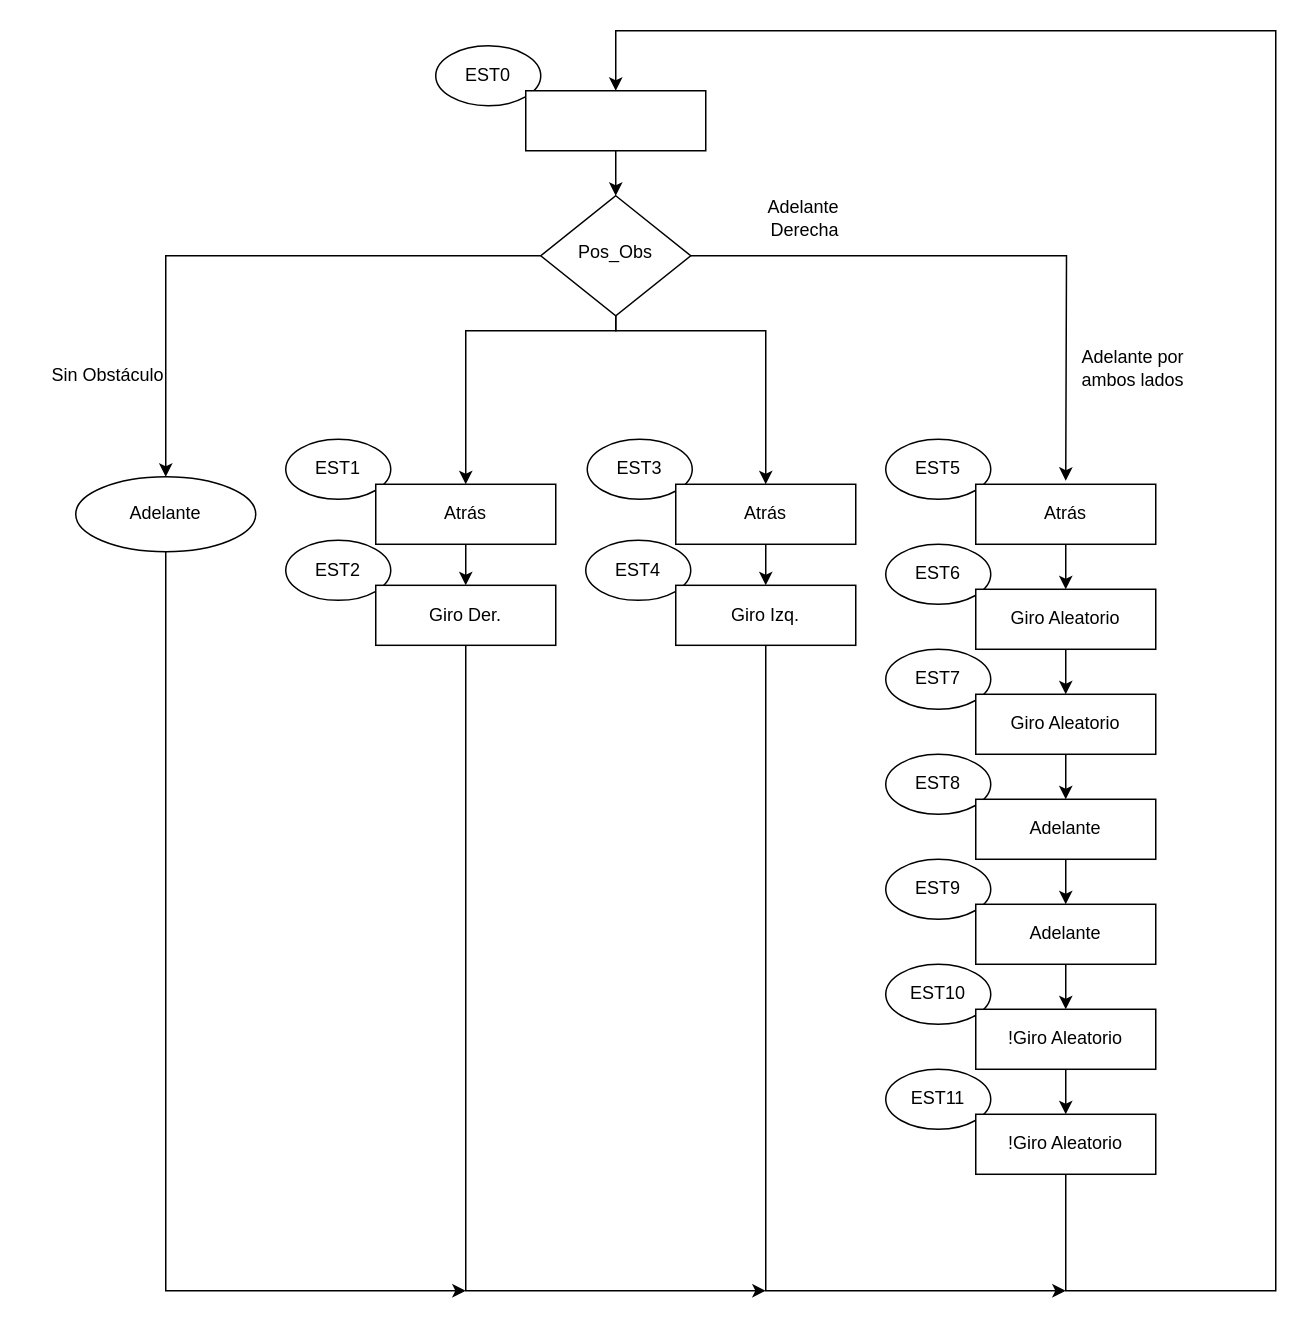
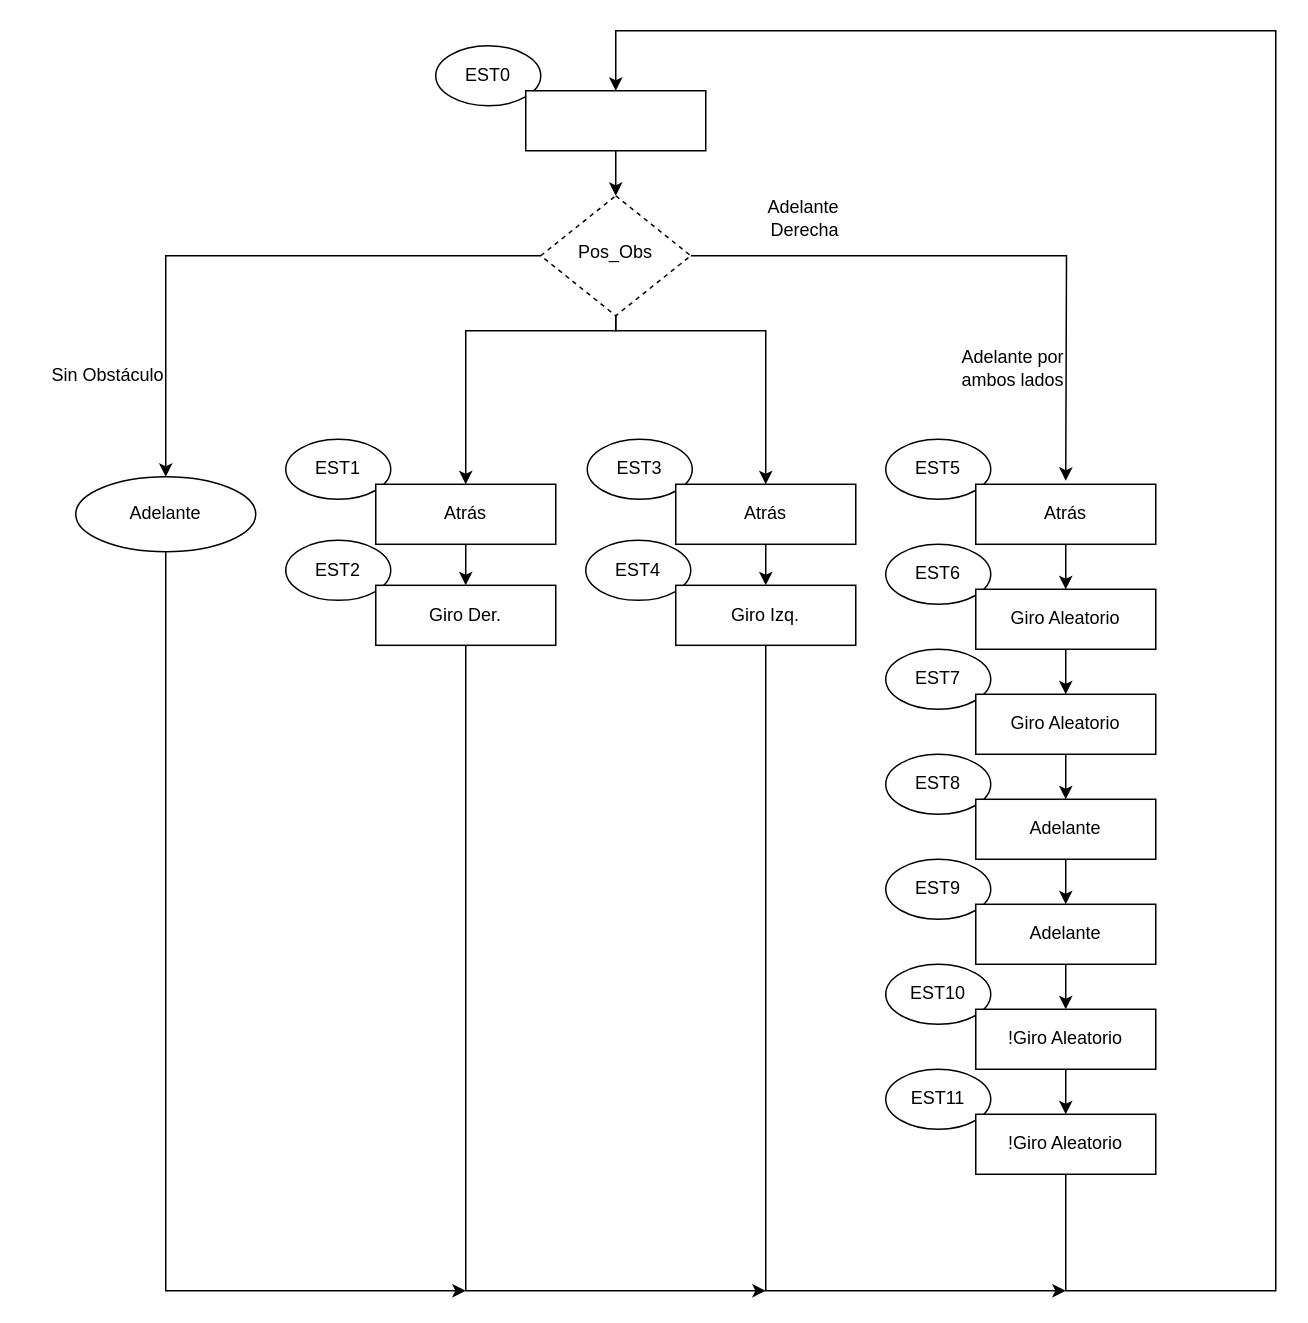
node "Pos_Obs": style solid -> dashed
node "Adelante por ambos lados": moved (1126, 368) -> (1006, 368)
